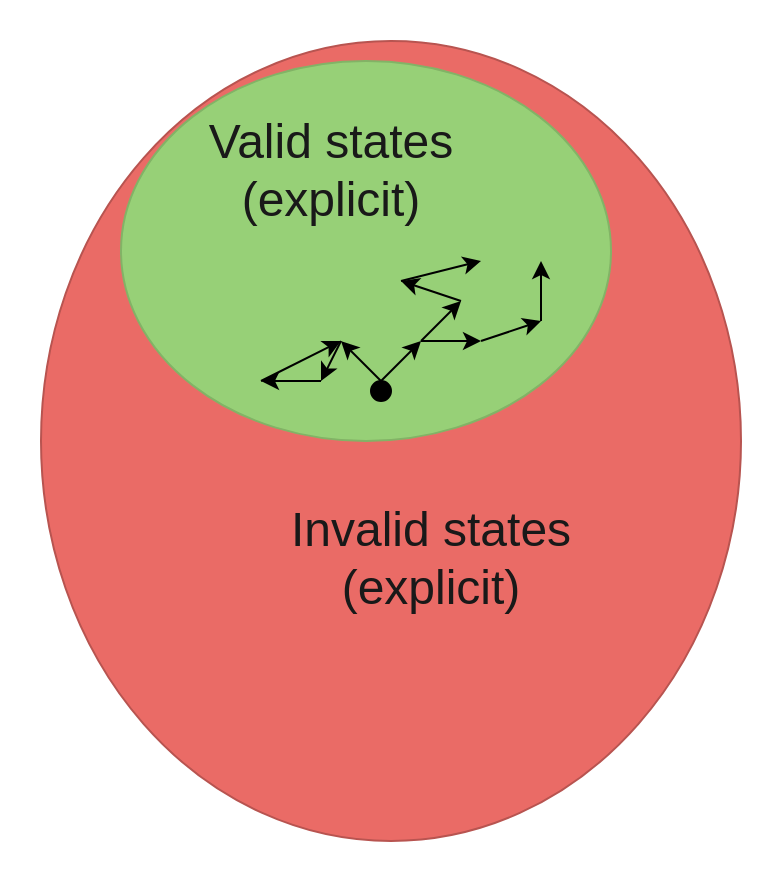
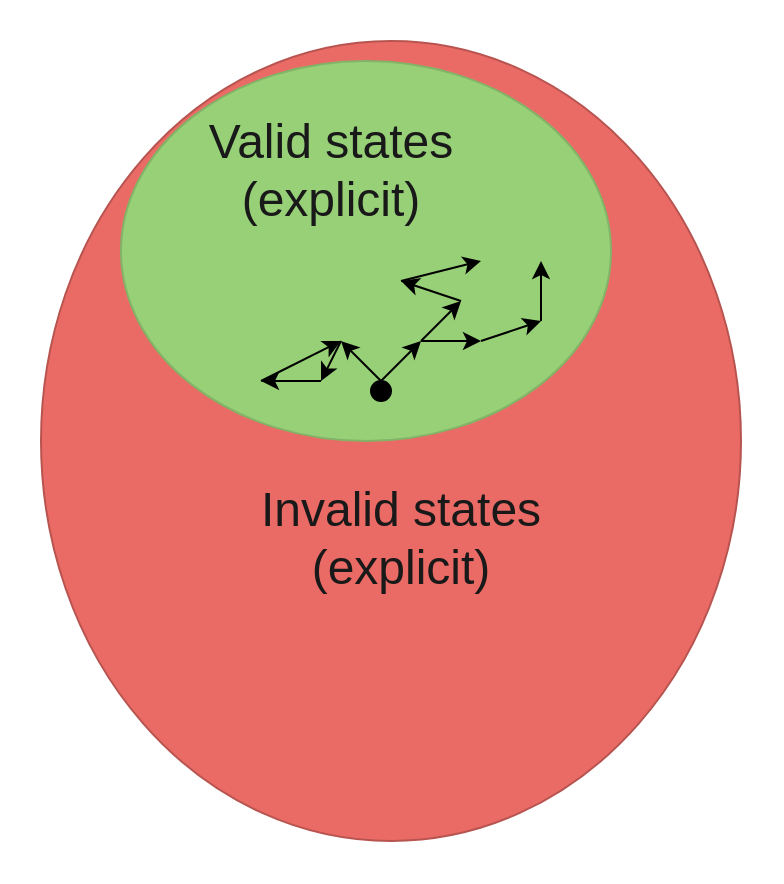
node "Invalid states (explicit)": moved (431, 559) -> (401, 539)
